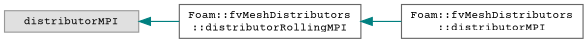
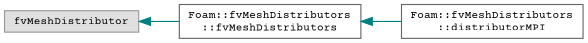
node "distributorMPI": label "distributorMPI" -> "fvMeshDistributor"
node "Foam::fvMeshDistributors ::distributorRollingMPI": label "Foam::fvMeshDistributors ::distributorRollingMPI" -> "Foam::fvMeshDistributors ::fvMeshDistributors"
